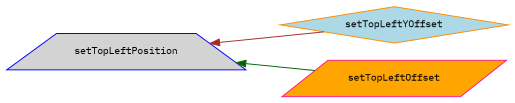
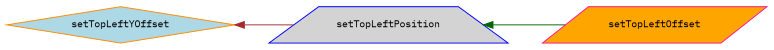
edge "setTopLeftYOffset" -> "setTopLeftPosition": reversed
